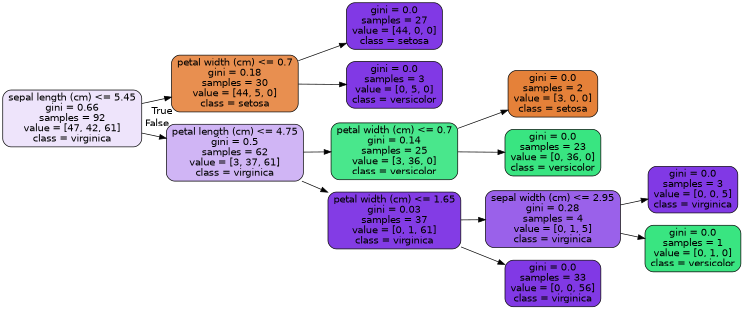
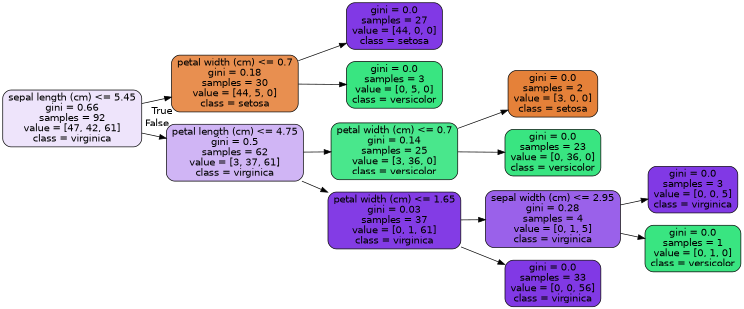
node "gini = 0.0 samples = 3 value = [0, 5, 0] class = versicolor": fillcolor #8139e5 -> #39e581
